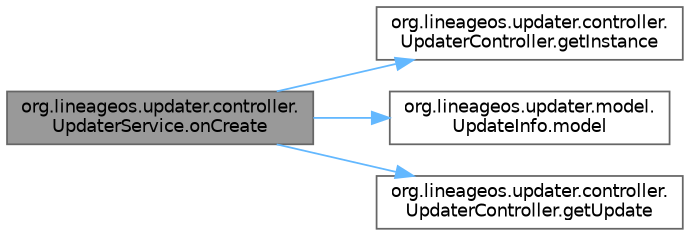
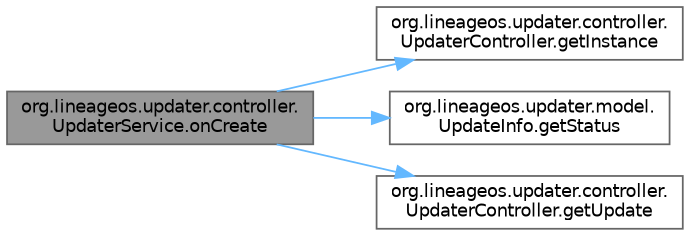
node "org.lineageos.updater.model. UpdateInfo.model": label "org.lineageos.updater.model. UpdateInfo.model" -> "org.lineageos.updater.model. UpdateInfo.getStatus"
